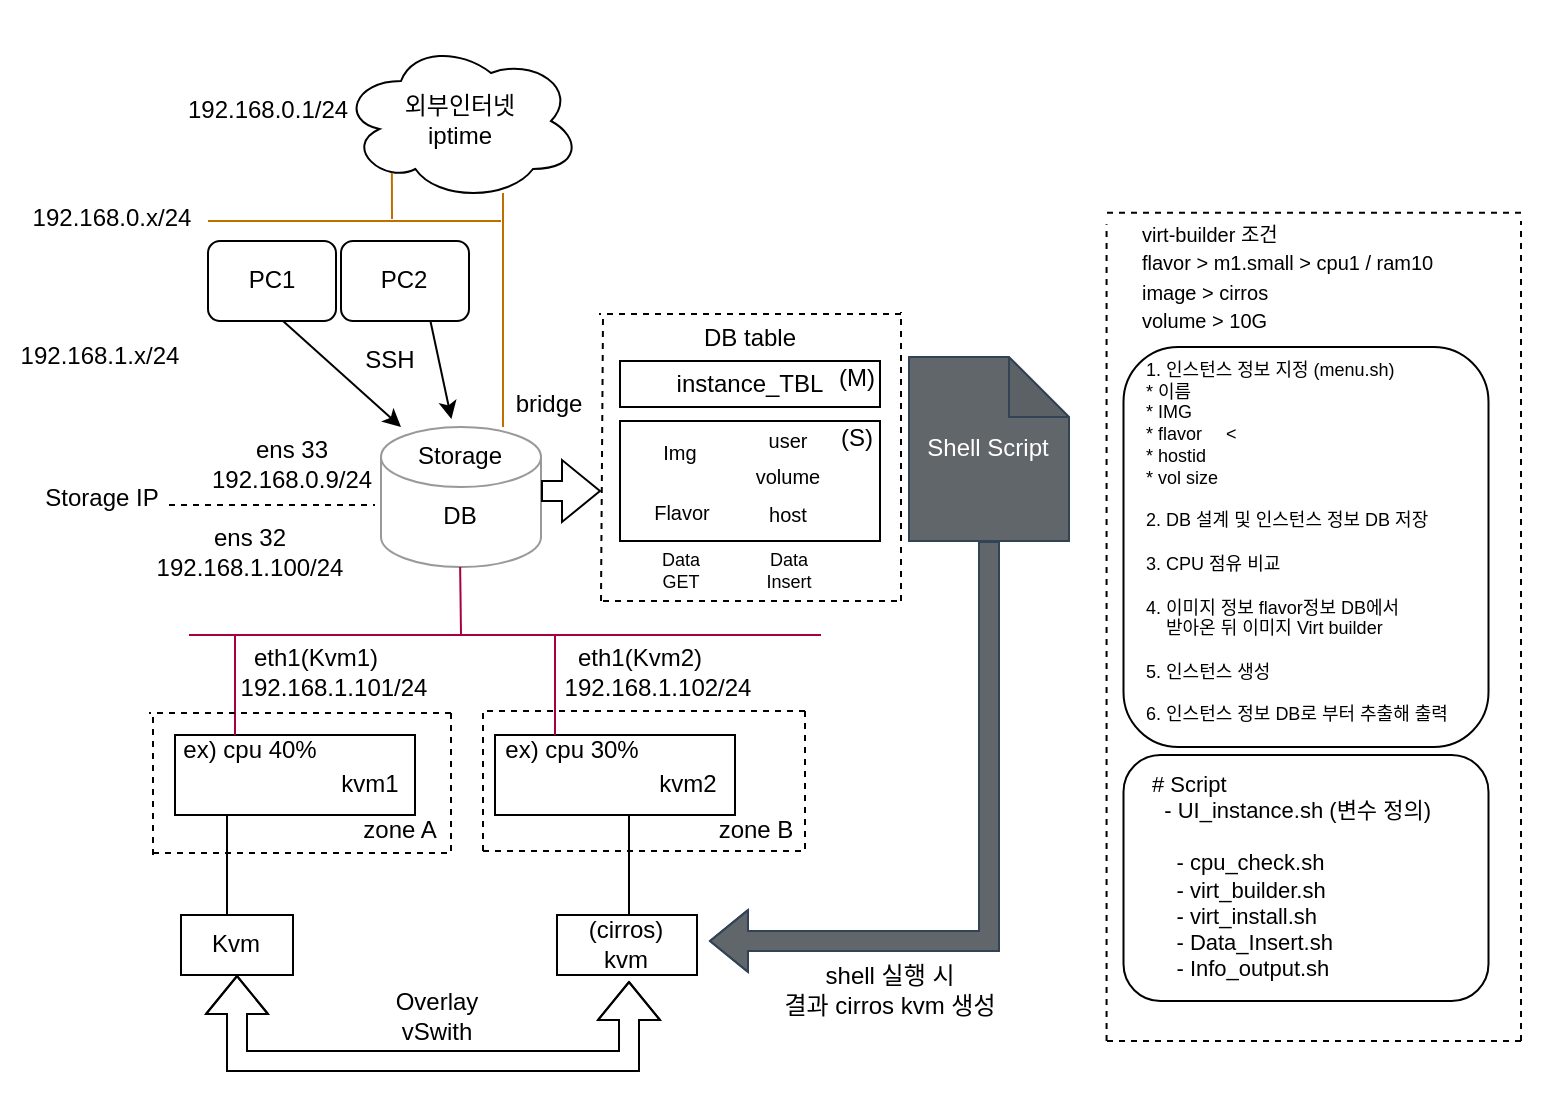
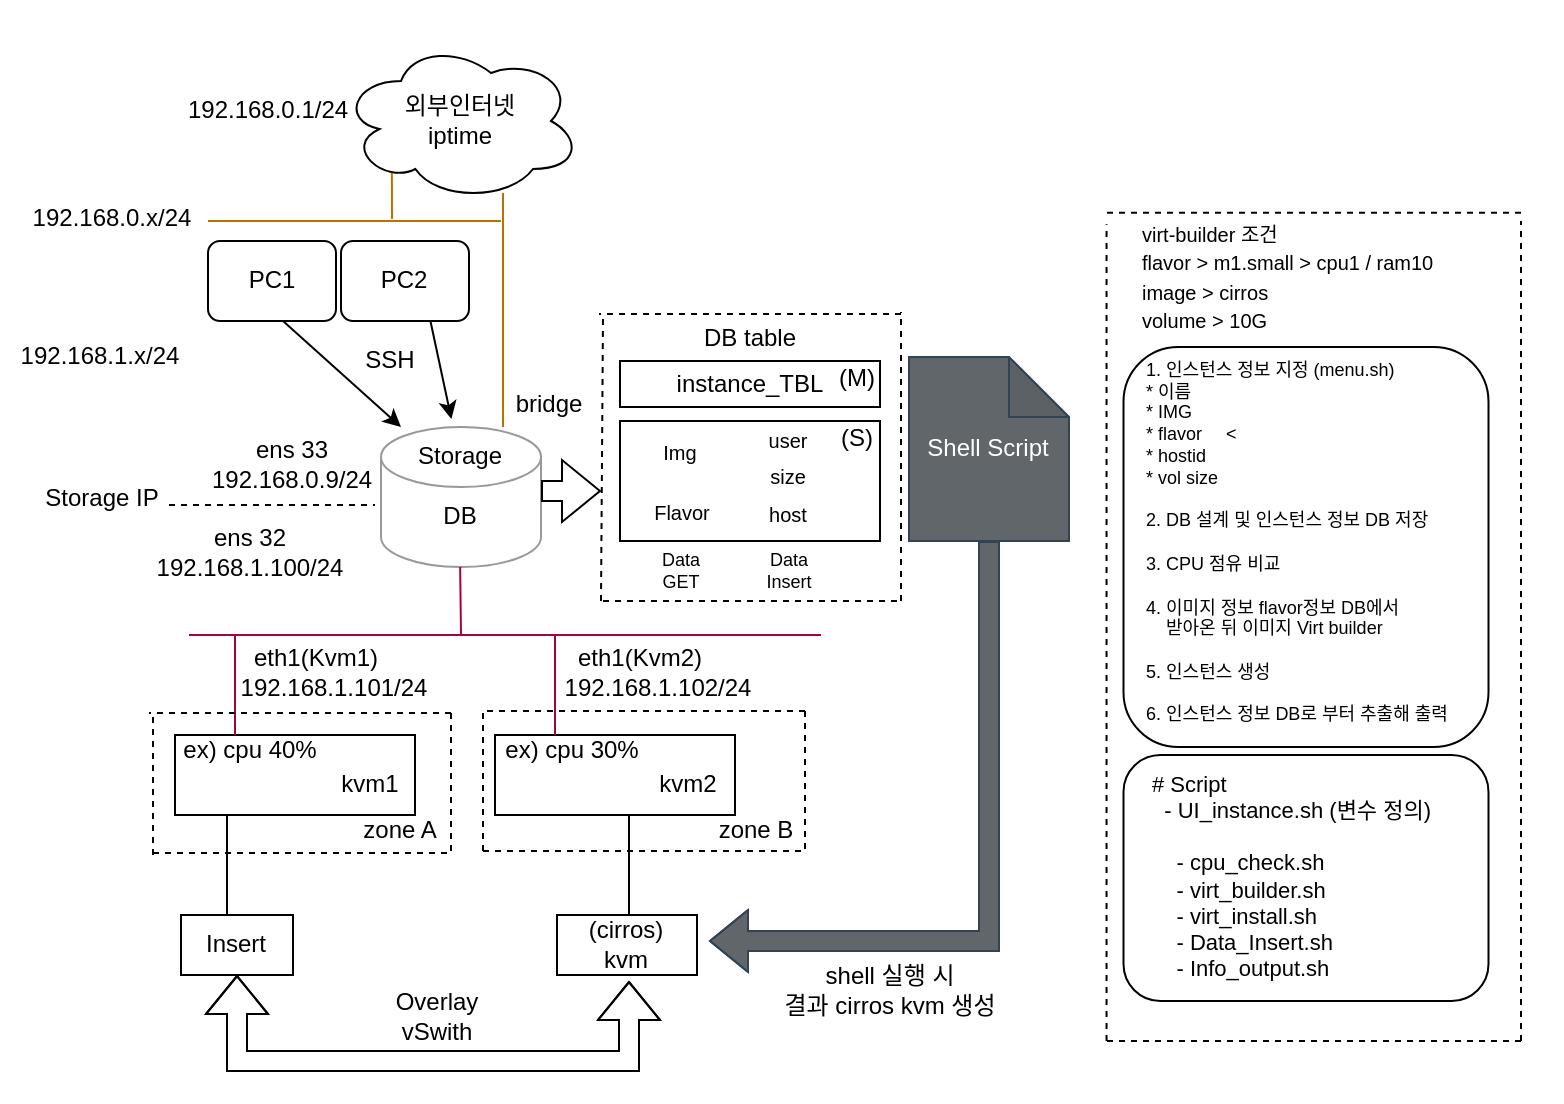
node "volume": label "volume" -> "size"
node "Kvm": label "Kvm" -> "Insert"
